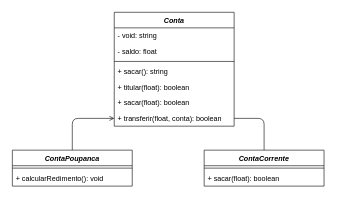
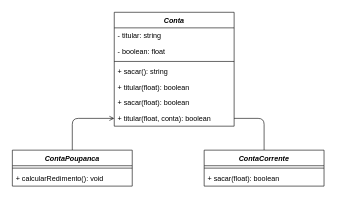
node "- void: string": label "- void: string" -> "- titular: string"
node "- saldo: float": label "- saldo: float" -> "- boolean: float"
node "+ transferir(float, conta): boolean": label "+ transferir(float, conta): boolean" -> "+ titular(float, conta): boolean"
